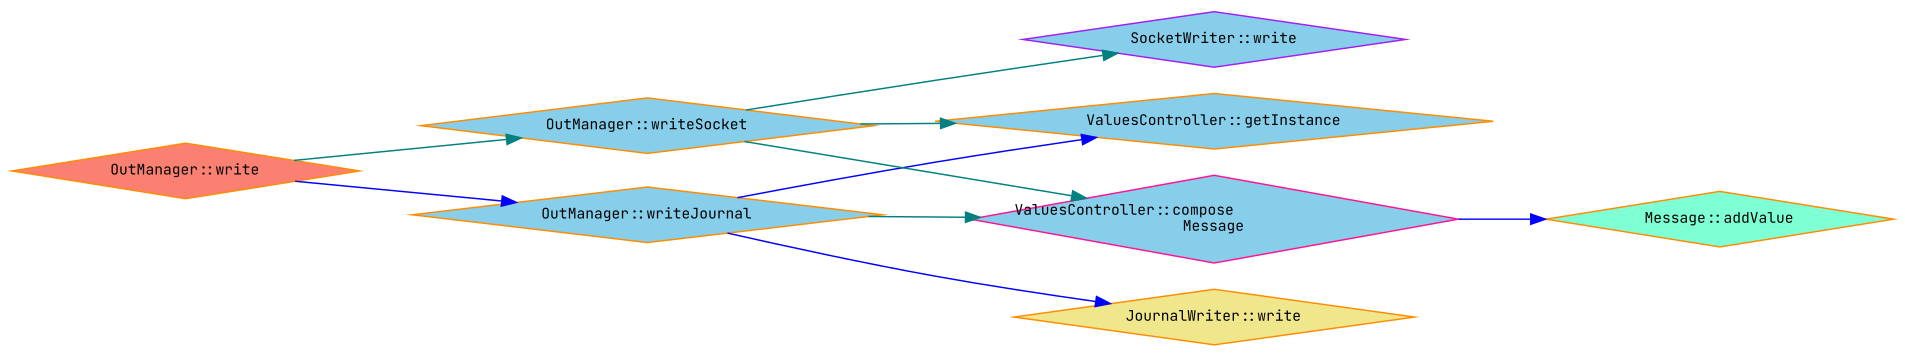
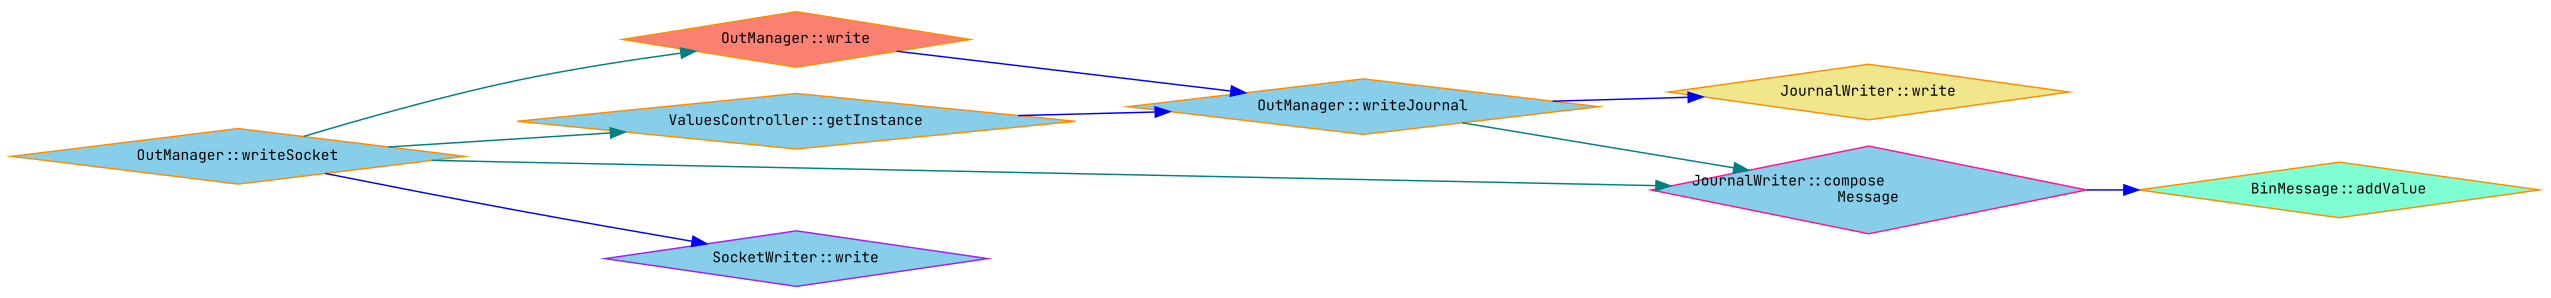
edge "OutManager::writeSocket" -> "SocketWriter::write": color teal -> blue
edge "OutManager::write" -> "OutManager::writeSocket": reversed
edge "OutManager::writeJournal" -> "ValuesController::getInstance": reversed
node "ValuesController::compose Message": label "ValuesController::compose Message" -> "JournalWriter::compose Message"
node "Message::addValue": label "Message::addValue" -> "BinMessage::addValue"
